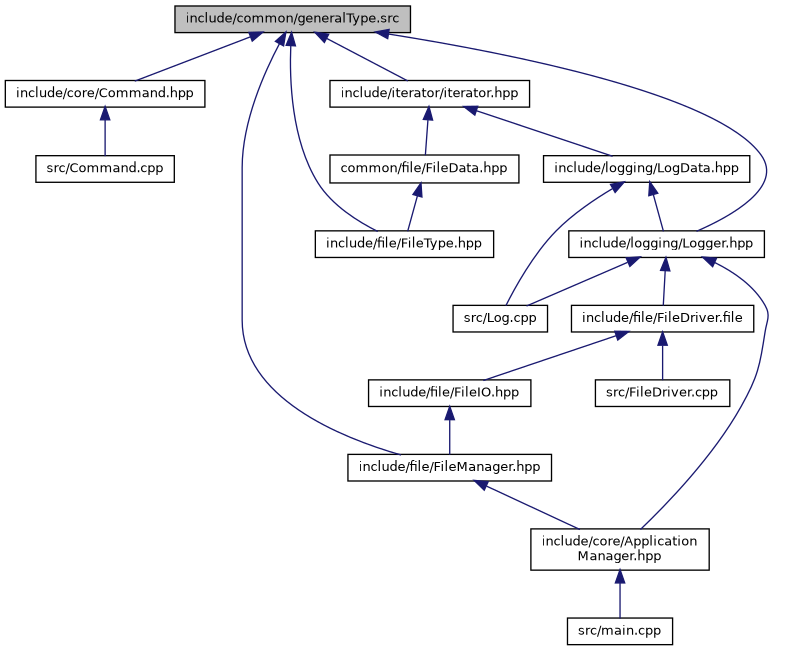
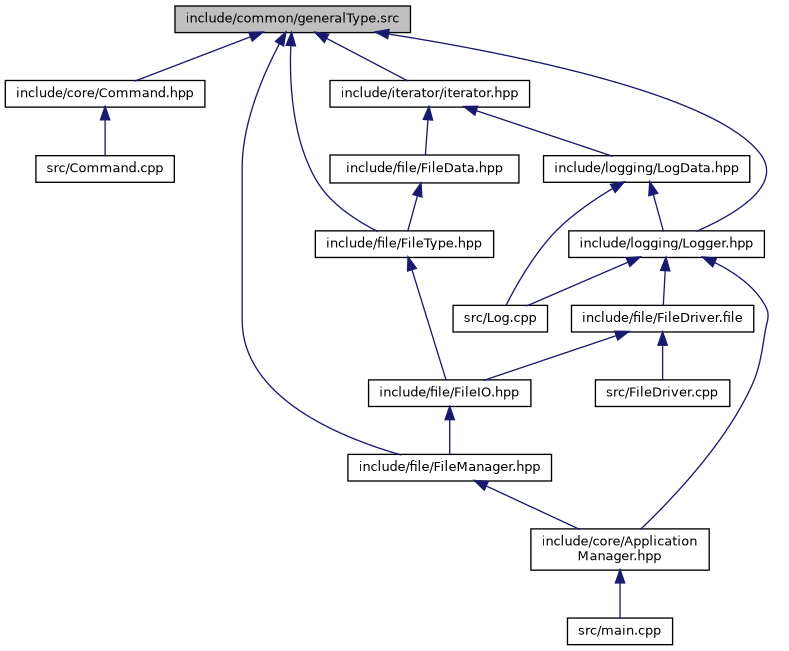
node "common/file/FileData.hpp": label "common/file/FileData.hpp" -> "include/file/FileData.hpp"
edge "include/file/FileIO.hpp" -> "include/file/FileType.hpp": added
